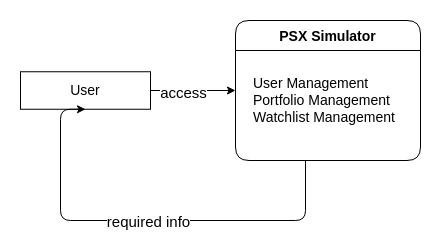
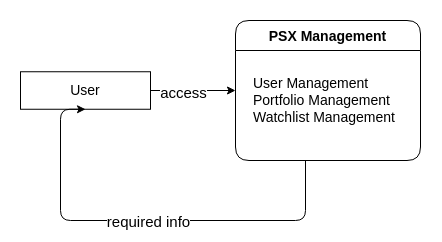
node "PSX Simulator": label "PSX Simulator" -> "PSX Management"
